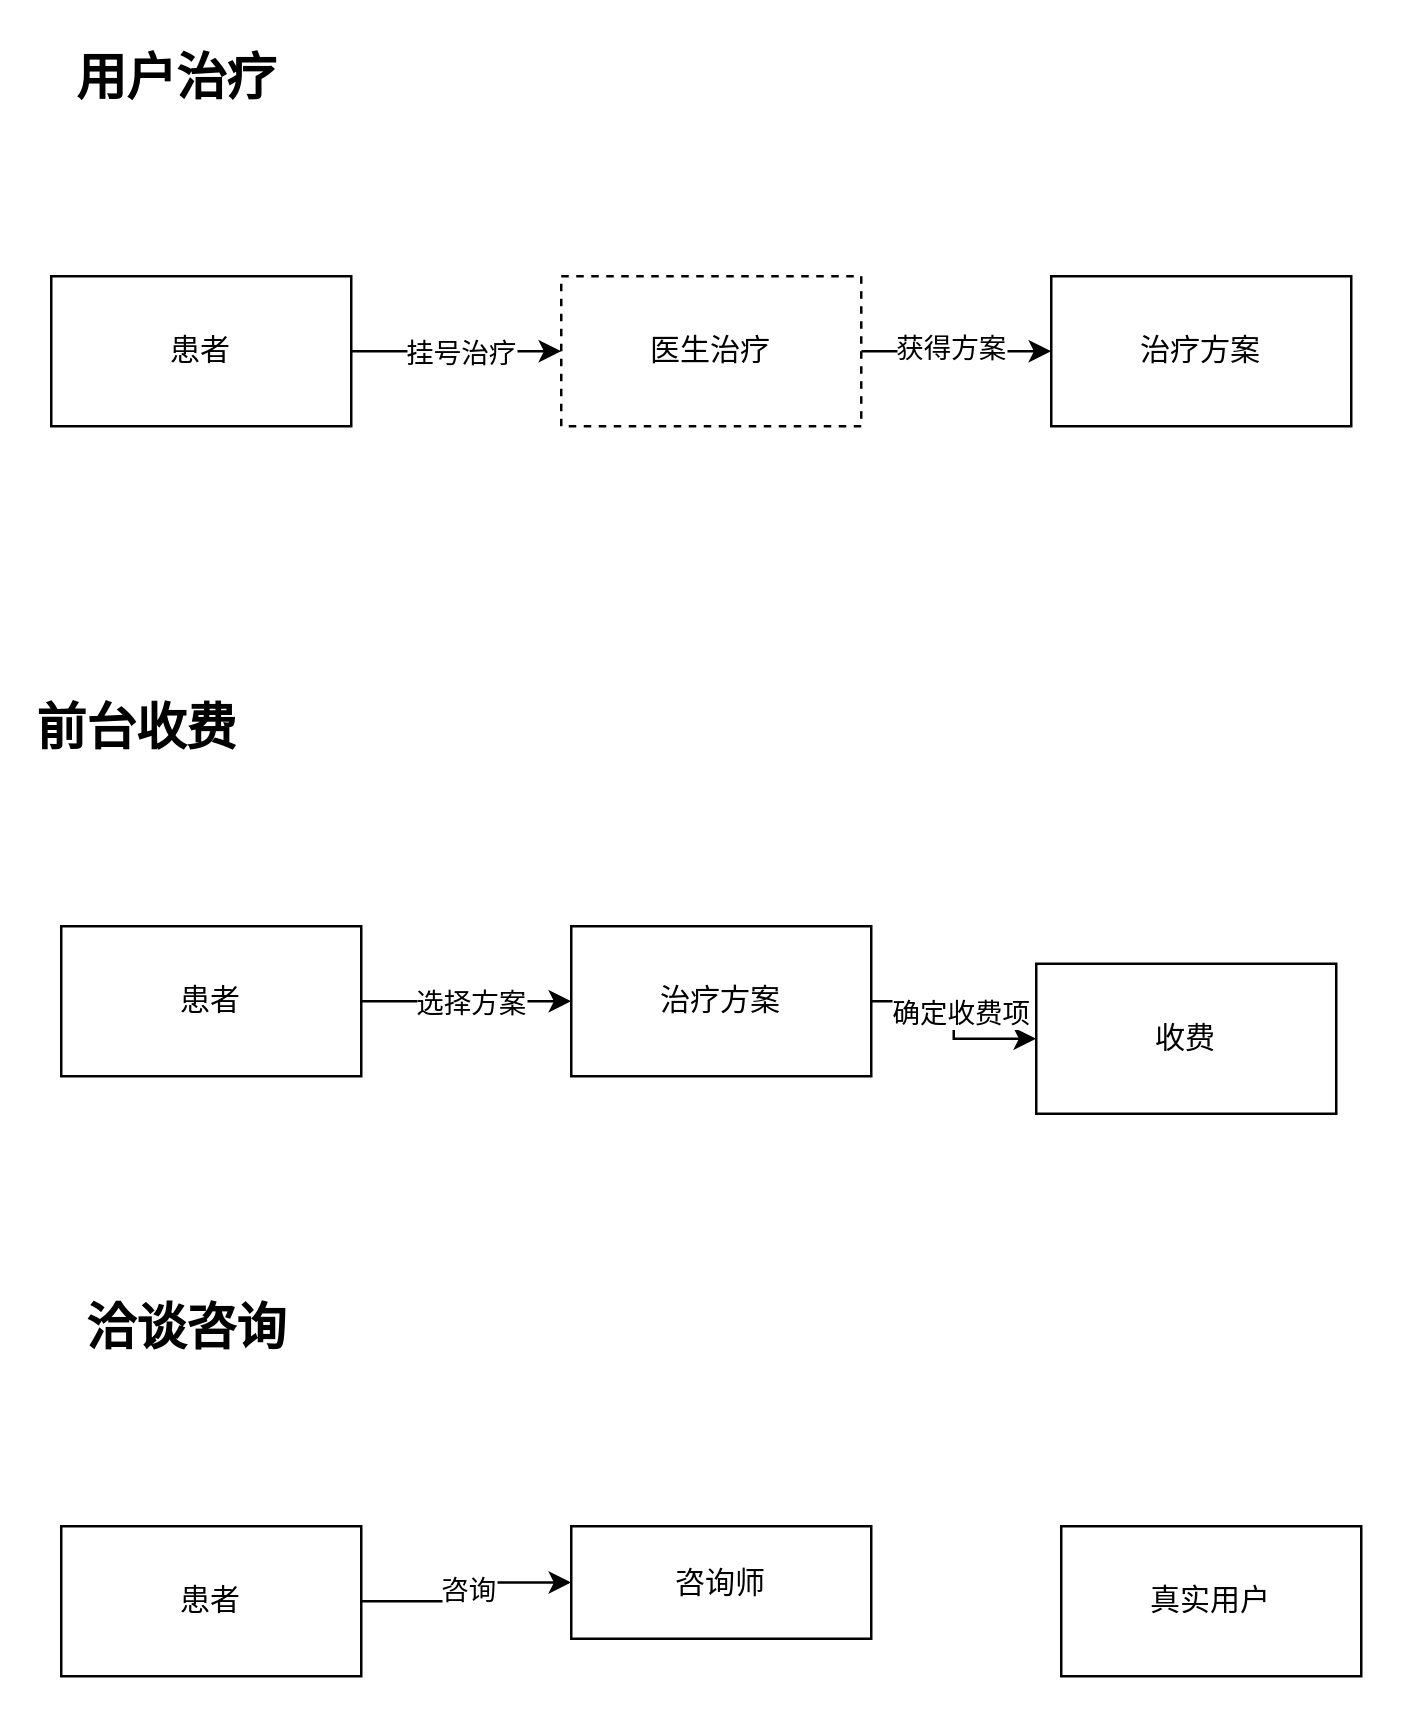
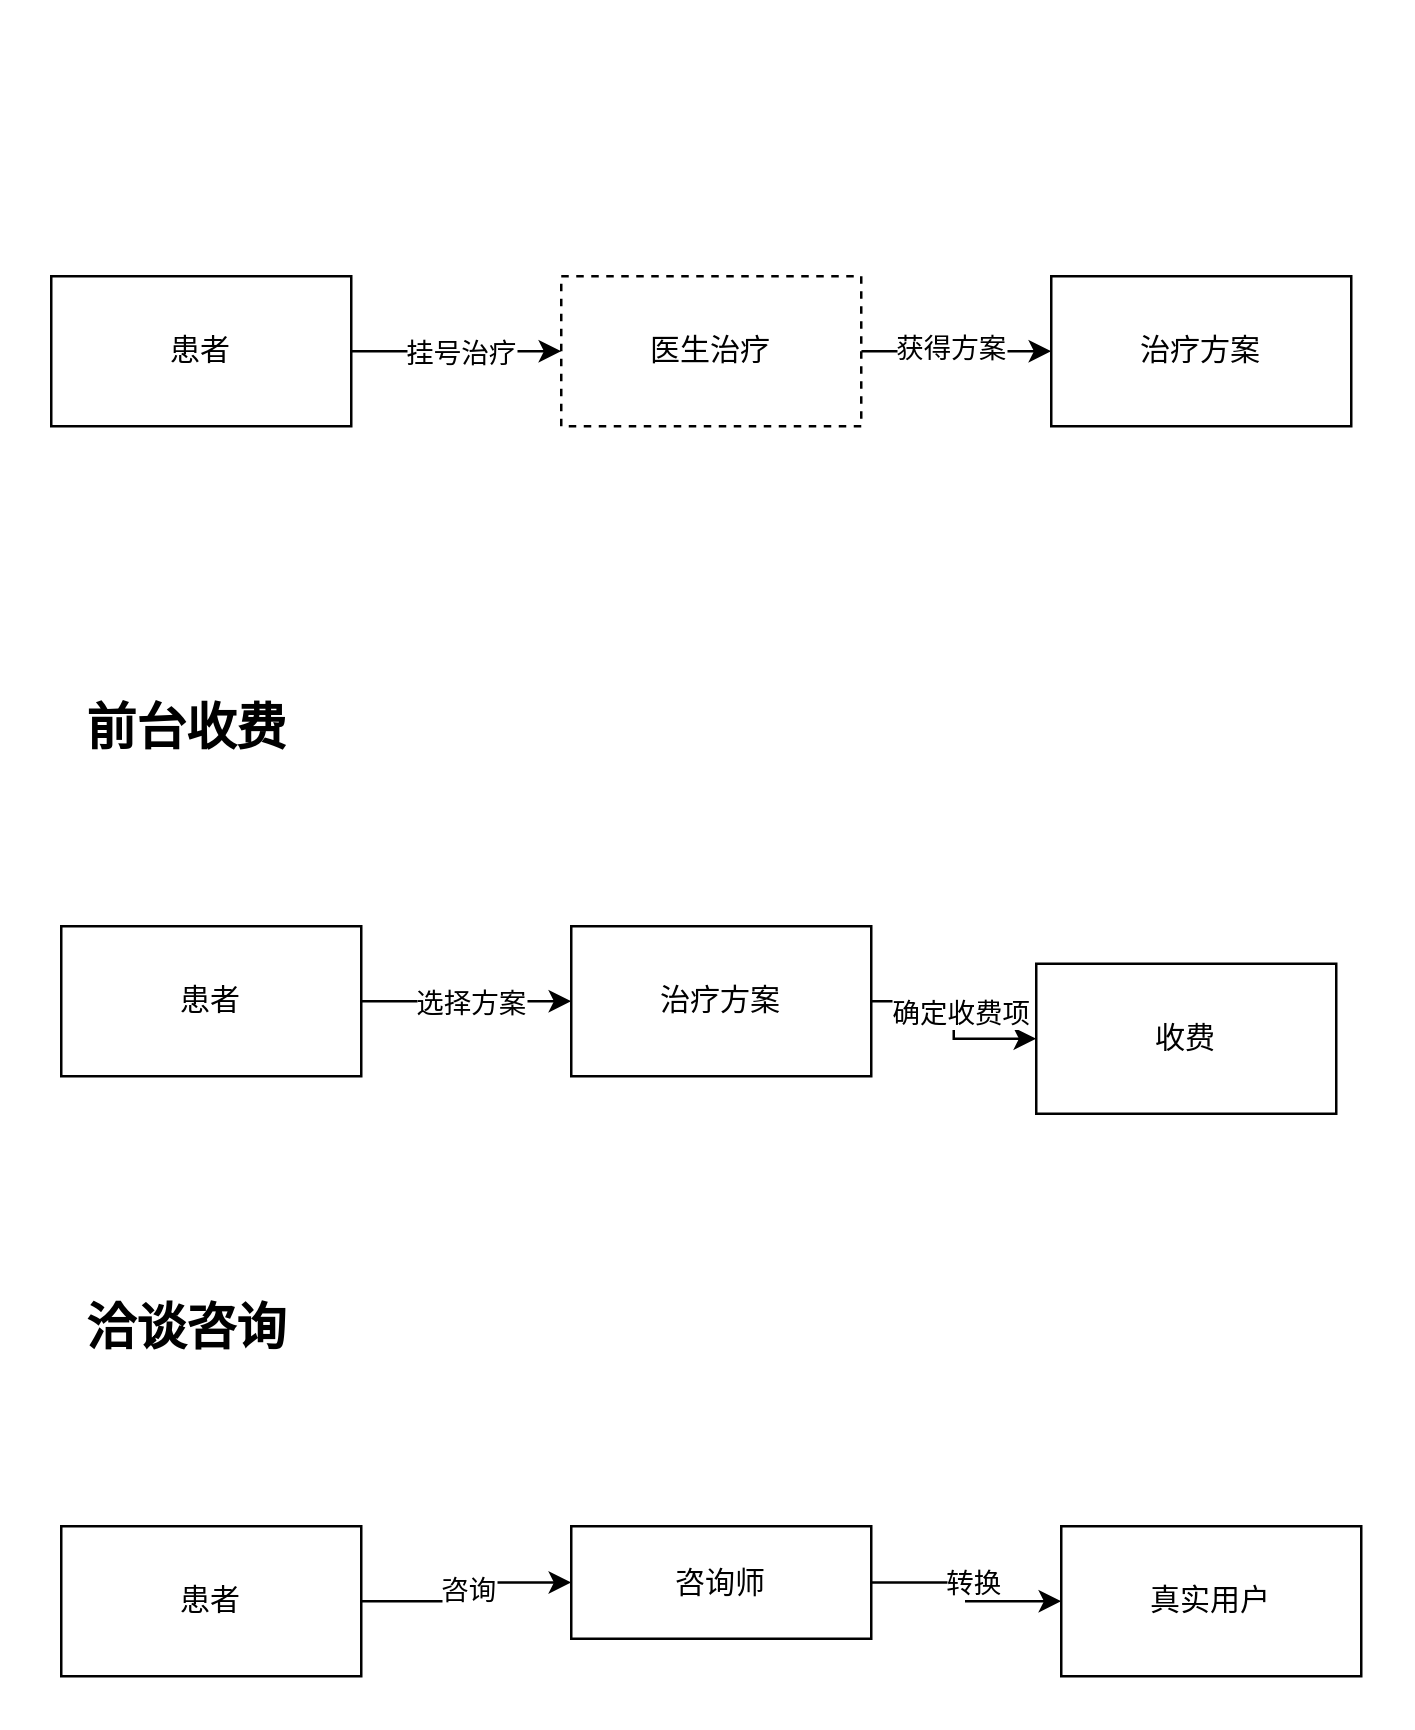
node "用户治疗": removed
node "前台收费": moved (136, 726) -> (186, 726)
edge "咨询师" -> "真实用户": added, label "转换"
